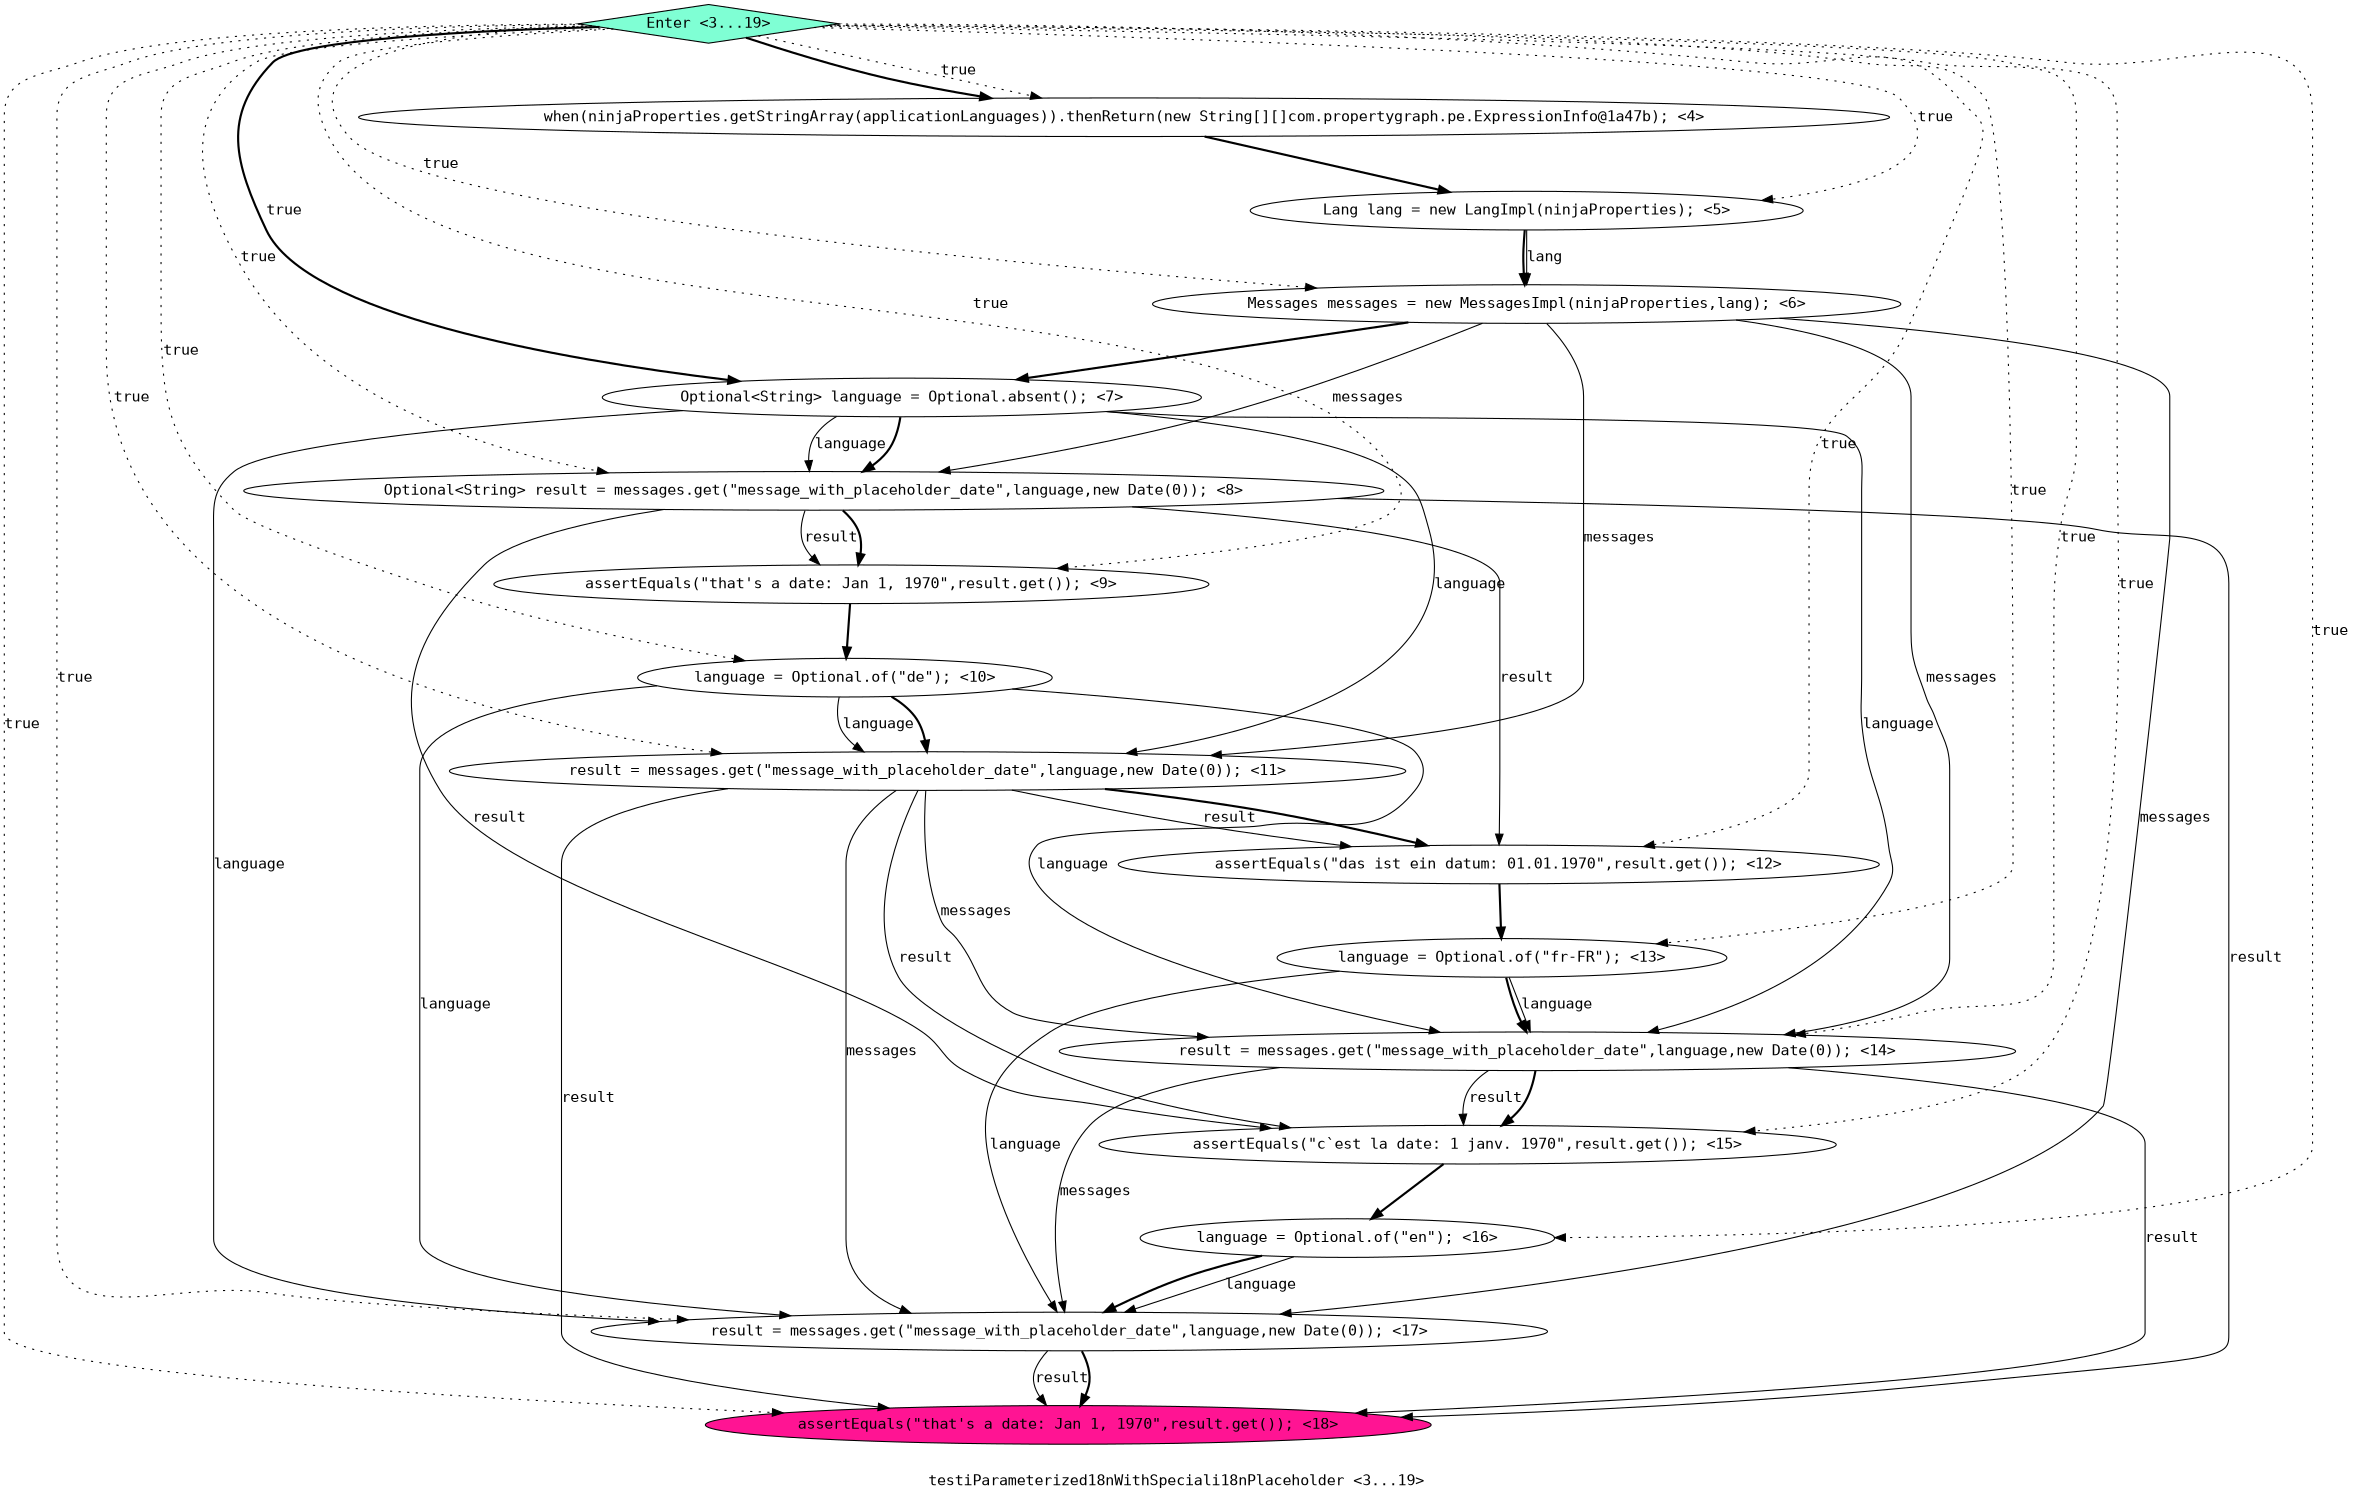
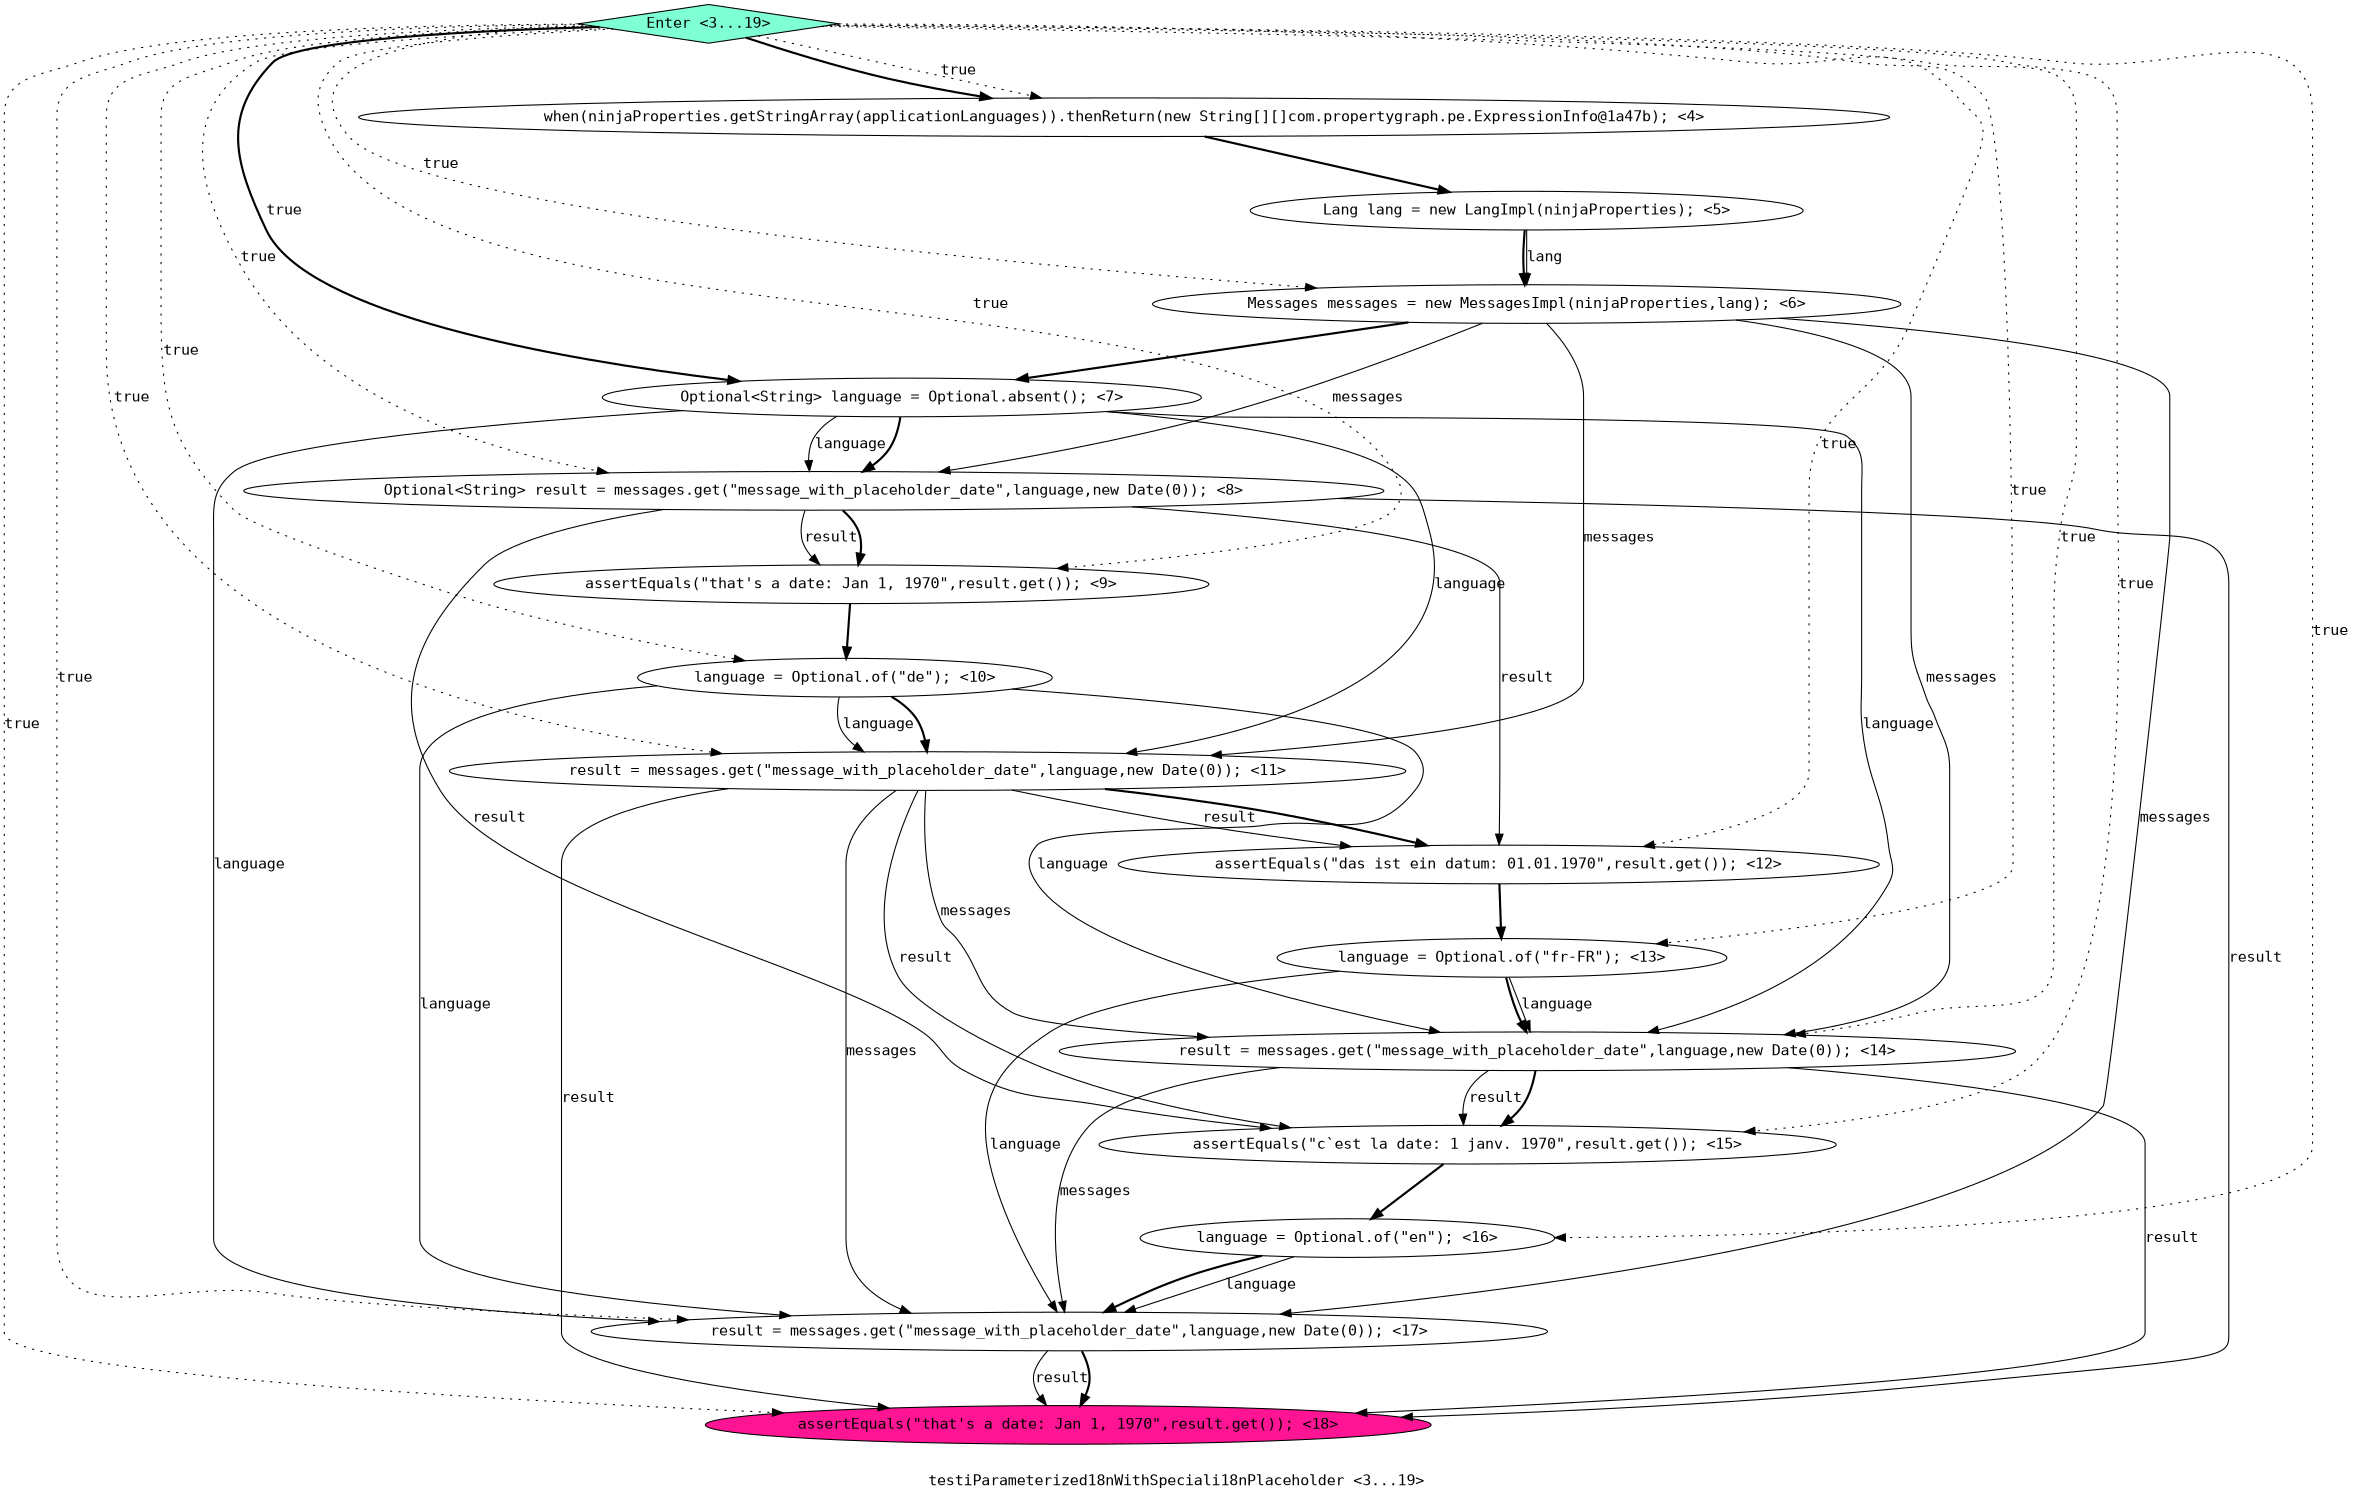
edge "Enter <3...19>" -> "Lang lang = new LangImpl(ninjaProperties); <5>": removed, label "true"
